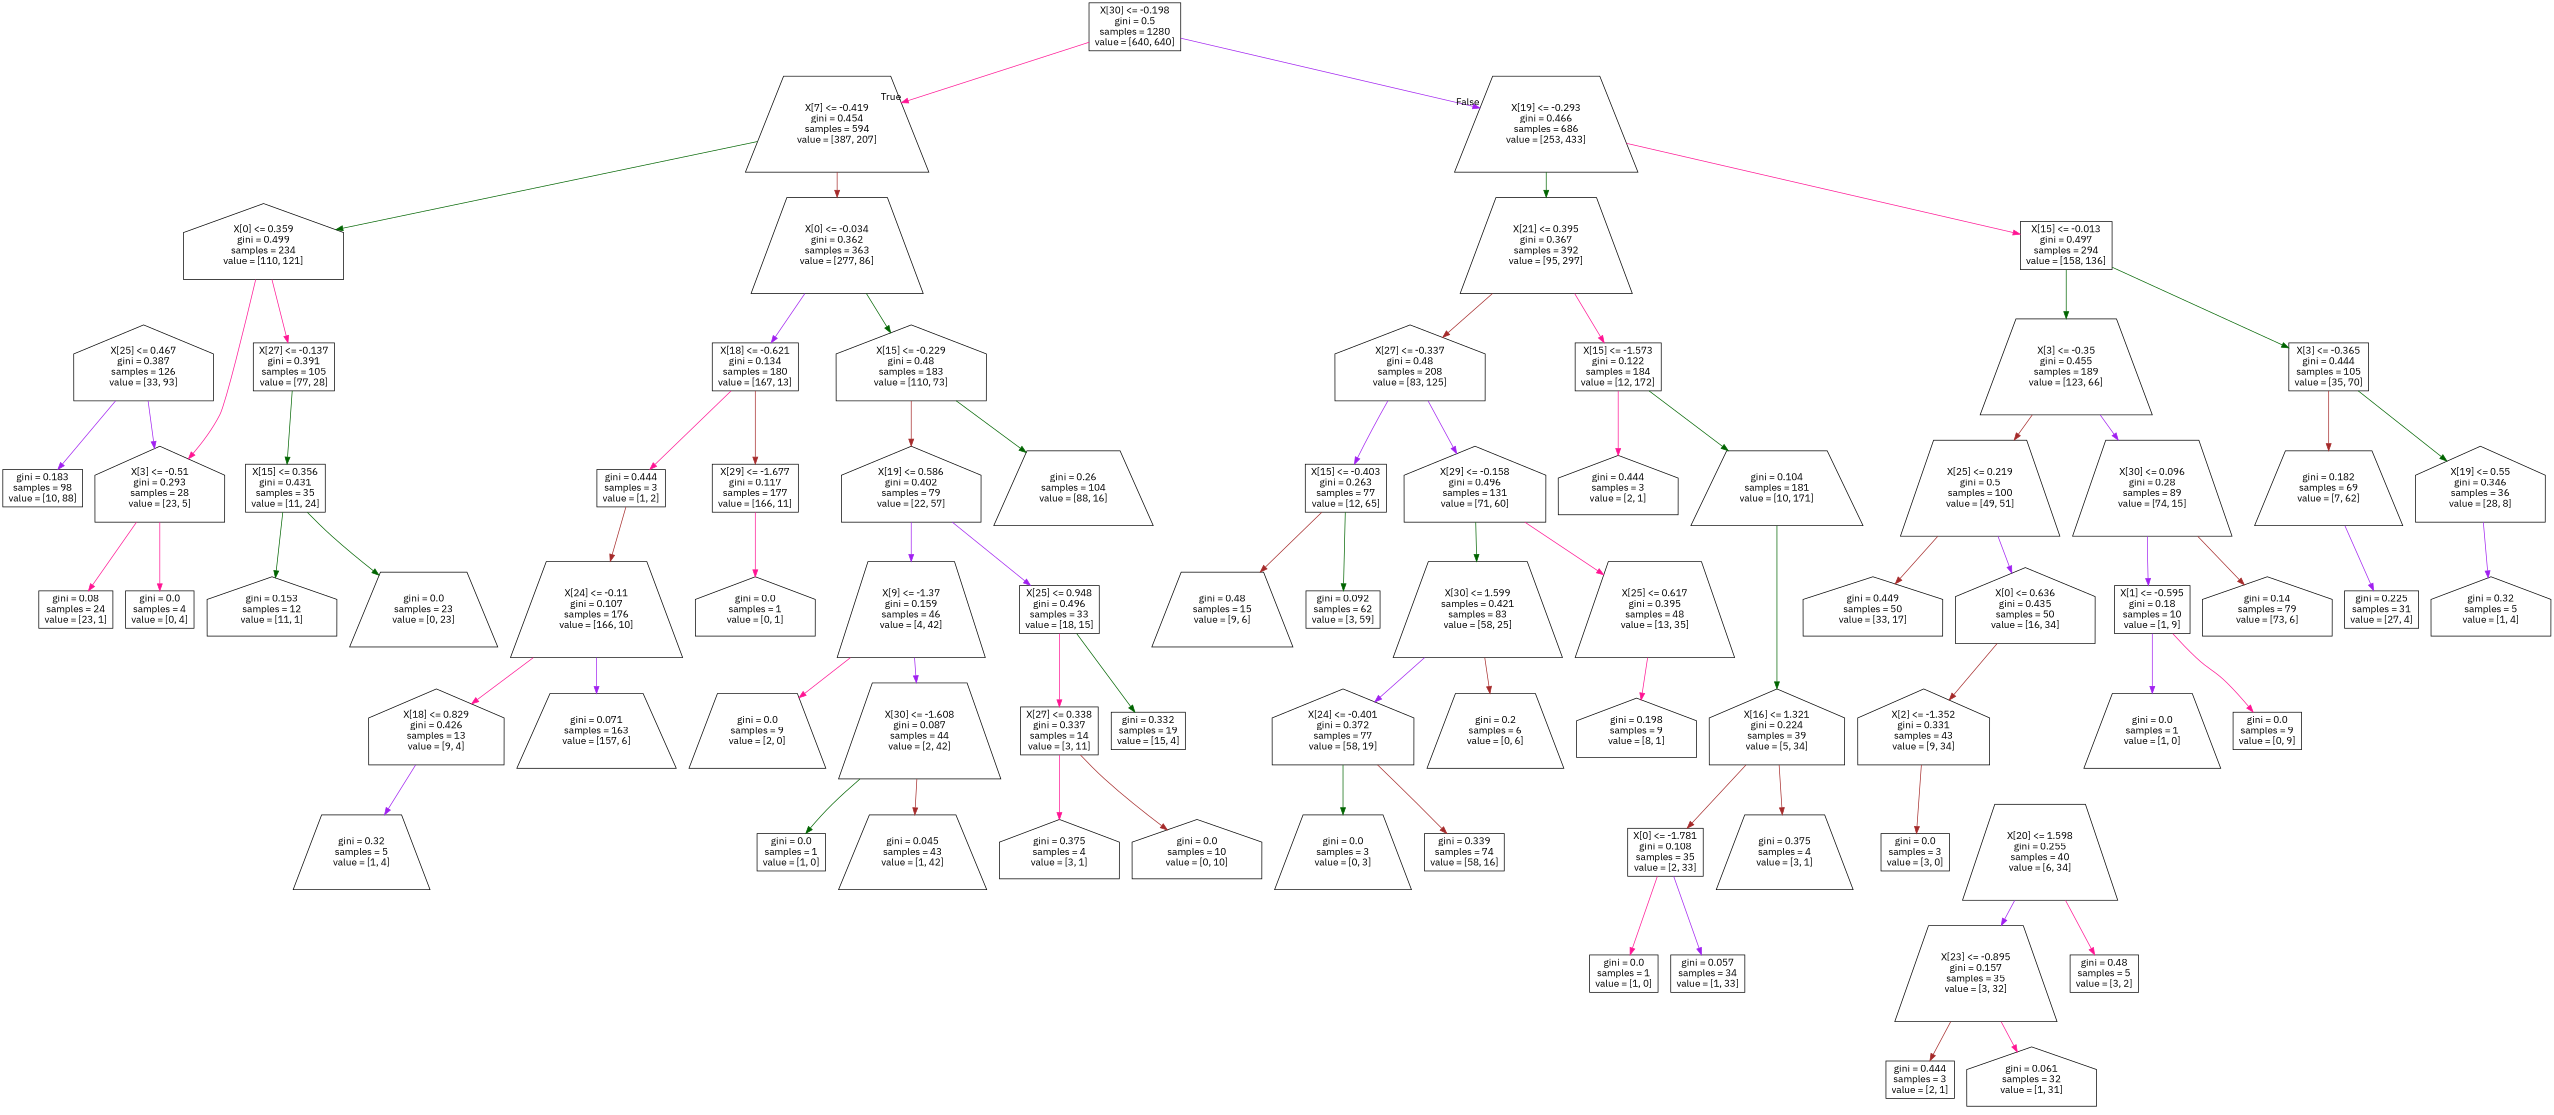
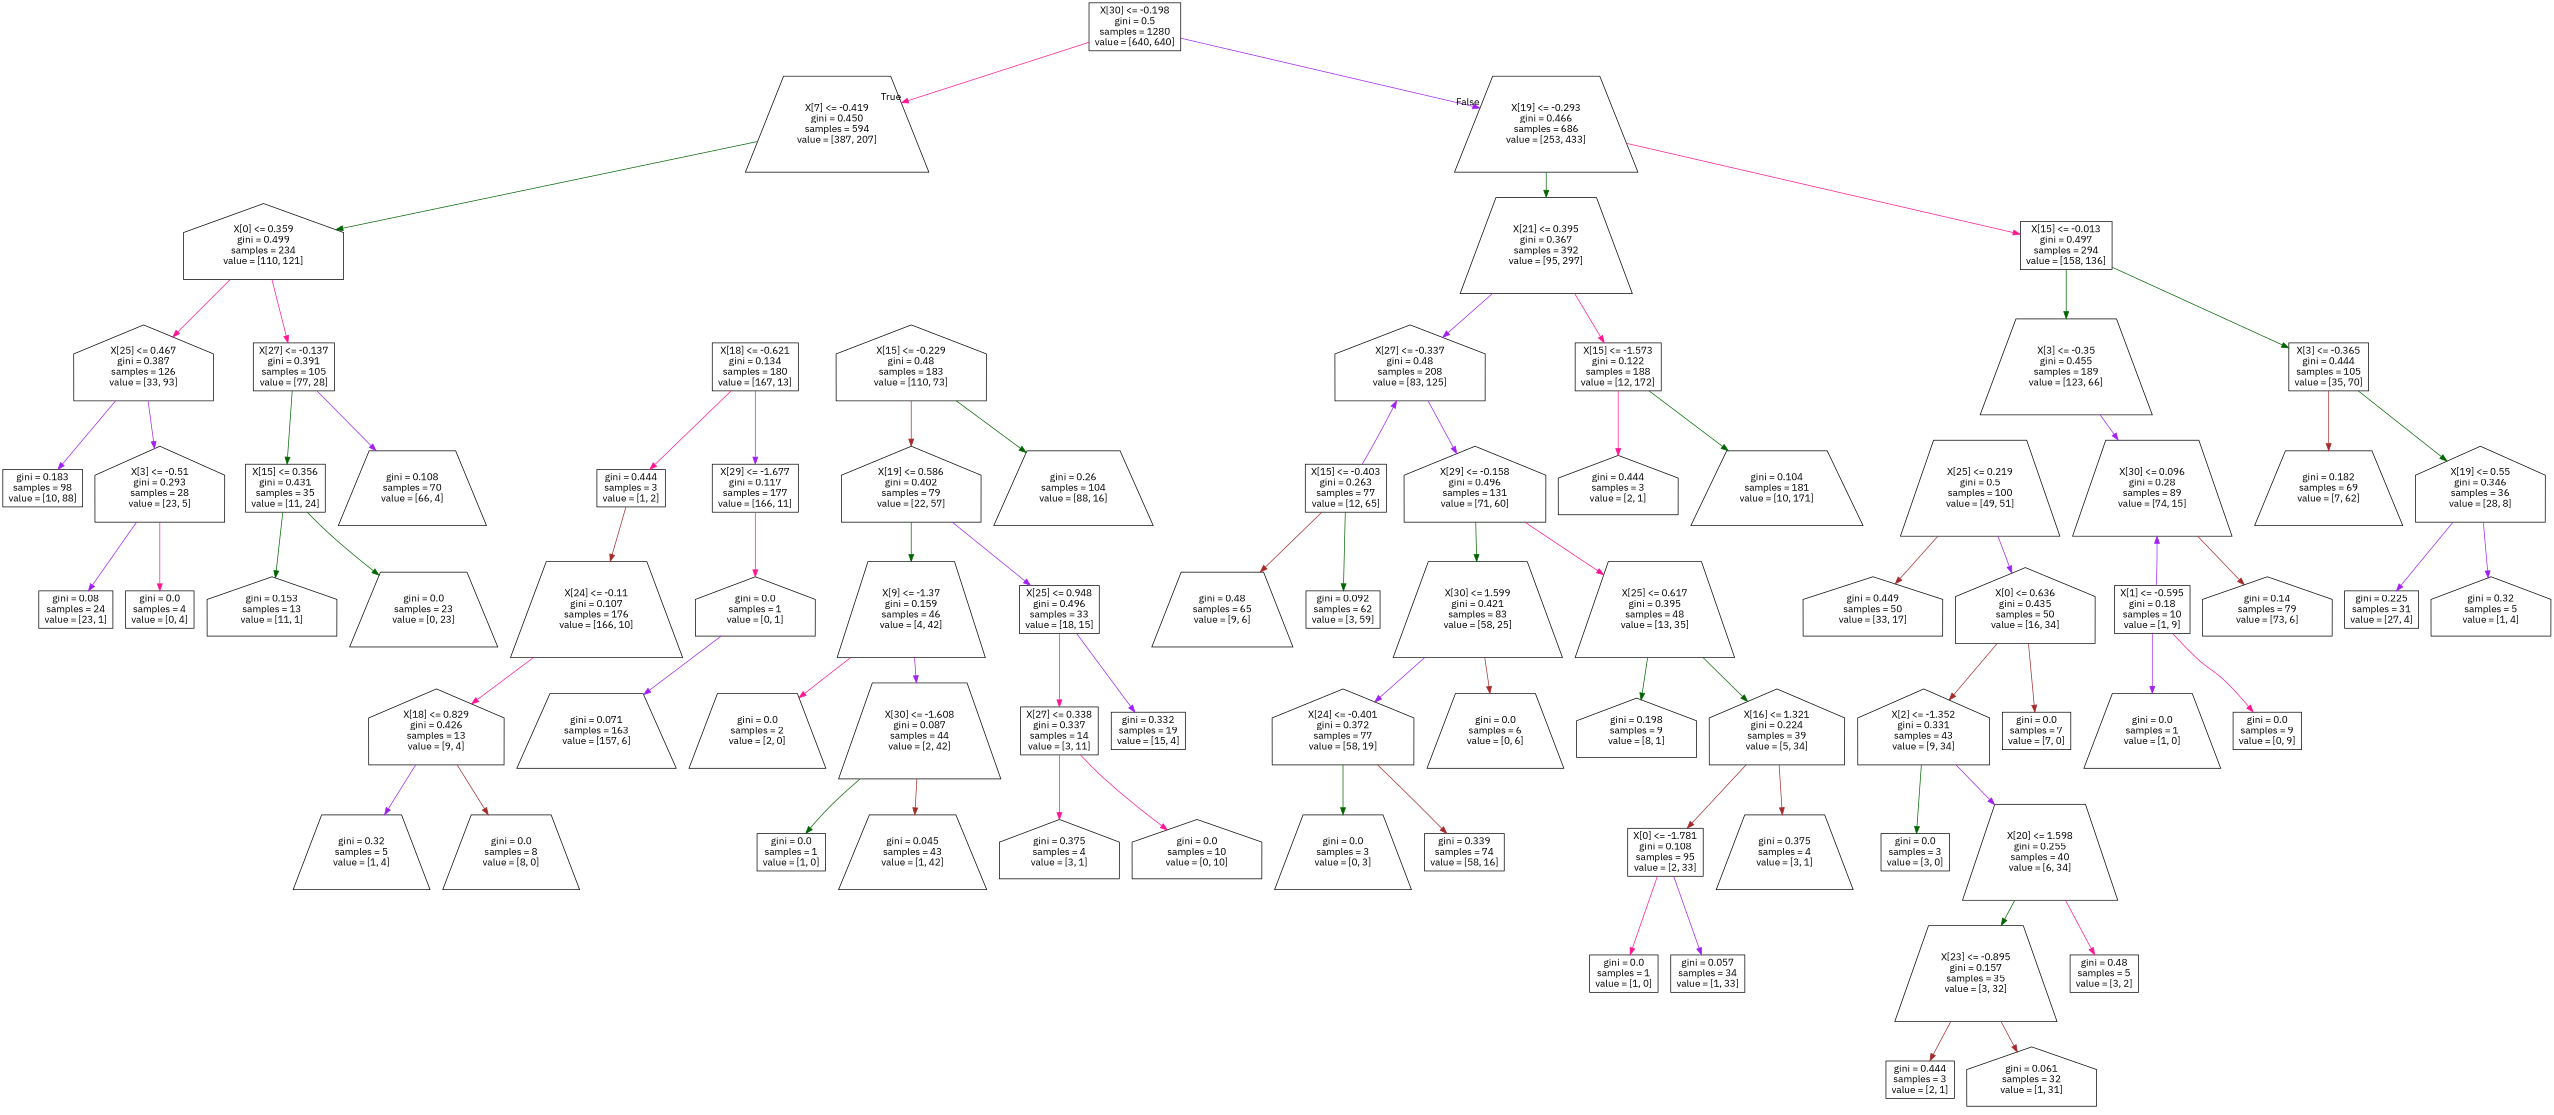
node "X[7] <= -0.419 gini = 0.454 samples = 594 value = [387, 207]": label "X[7] <= -0.419 gini = 0.454 samples = 594 value = [387, 207]" -> "X[7] <= -0.419 gini = 0.450 samples = 594 value = [387, 207]"
node "X[0] <= -0.034 gini = 0.362 samples = 363 value = [277, 86]": removed
edge "X[21] <= 0.395 gini = 0.367 samples = 392 value = [95, 297]" -> "X[27] <= -0.337 gini = 0.48 samples = 208 value = [83, 125]": color brown -> purple
node "X[15] <= -1.573 gini = 0.122 samples = 184 value = [12, 172]": label "X[15] <= -1.573 gini = 0.122 samples = 184 value = [12, 172]" -> "X[15] <= -1.573 gini = 0.122 samples = 188 value = [12, 172]"
edge "X[0] <= 0.359 gini = 0.499 samples = 234 value = [110, 121]" -> "X[3] <= -0.51 gini = 0.293 samples = 28 value = [23, 5]": now "X[0] <= 0.359 gini = 0.499 samples = 234 value = [110, 121]" -> "X[25] <= 0.467 gini = 0.387 samples = 126 value = [33, 93]"
edge "X[18] <= -0.621 gini = 0.134 samples = 180 value = [167, 13]" -> "X[29] <= -1.677 gini = 0.117 samples = 177 value = [166, 11]": color brown -> purple
edge "X[3] <= -0.35 gini = 0.455 samples = 189 value = [123, 66]" -> "X[25] <= 0.219 gini = 0.5 samples = 100 value = [49, 51]": removed
edge "X[27] <= -0.337 gini = 0.48 samples = 208 value = [83, 125]" -> "X[15] <= -0.403 gini = 0.263 samples = 77 value = [12, 65]": reversed
node "gini = 0.108 samples = 70 value = [66, 4]": added
edge "X[19] <= 0.586 gini = 0.402 samples = 79 value = [22, 57]" -> "X[9] <= -1.37 gini = 0.159 samples = 46 value = [4, 42]": color purple -> darkgreen
edge "X[3] <= -0.51 gini = 0.293 samples = 28 value = [23, 5]" -> "gini = 0.08 samples = 24 value = [23, 1]": color deeppink -> purple
edge "gini = 0.182 samples = 69 value = [7, 62]" -> "gini = 0.225 samples = 31 value = [27, 4]": now "X[19] <= 0.55 gini = 0.346 samples = 36 value = [28, 8]" -> "gini = 0.225 samples = 31 value = [27, 4]"
edge "X[30] <= 0.096 gini = 0.28 samples = 89 value = [74, 15]" -> "X[1] <= -0.595 gini = 0.18 samples = 10 value = [1, 9]": reversed
edge "gini = 0.104 samples = 181 value = [10, 171]" -> "X[16] <= 1.321 gini = 0.224 samples = 39 value = [5, 34]": now "X[25] <= 0.617 gini = 0.395 samples = 48 value = [13, 35]" -> "X[16] <= 1.321 gini = 0.224 samples = 39 value = [5, 34]"
node "gini = 0.153 samples = 12 value = [11, 1]": label "gini = 0.153 samples = 12 value = [11, 1]" -> "gini = 0.153 samples = 13 value = [11, 1]"
node "gini = 0.48 samples = 15 value = [9, 6]": label "gini = 0.48 samples = 15 value = [9, 6]" -> "gini = 0.48 samples = 65 value = [9, 6]"
node "X[30] <= 1.599 samples = 0.421 samples = 83 value = [58, 25]": label "X[30] <= 1.599 samples = 0.421 samples = 83 value = [58, 25]" -> "X[30] <= 1.599 gini = 0.421 samples = 83 value = [58, 25]"
edge "X[25] <= 0.948 gini = 0.496 samples = 33 value = [18, 15]" -> "gini = 0.332 samples = 19 value = [15, 4]": color darkgreen -> purple
edge "X[24] <= -0.11 gini = 0.107 samples = 176 value = [166, 10]" -> "gini = 0.071 samples = 163 value = [157, 6]": now "gini = 0.0 samples = 1 value = [0, 1]" -> "gini = 0.071 samples = 163 value = [157, 6]"
edge "X[25] <= 0.617 gini = 0.395 samples = 48 value = [13, 35]" -> "gini = 0.198 samples = 9 value = [8, 1]": color deeppink -> darkgreen
node "gini = 0.0 samples = 9 value = [2, 0]": label "gini = 0.0 samples = 9 value = [2, 0]" -> "gini = 0.0 samples = 2 value = [2, 0]"
node "gini = 0.2 samples = 6 value = [0, 6]": label "gini = 0.2 samples = 6 value = [0, 6]" -> "gini = 0.0 samples = 6 value = [0, 6]"
node "gini = 0.0 samples = 7 value = [7, 0]": added
edge "X[2] <= -1.352 gini = 0.331 samples = 43 value = [9, 34]" -> "X[20] <= 1.598 gini = 0.255 samples = 40 value = [6, 34]": added
edge "X[27] <= 0.338 gini = 0.337 samples = 14 value = [3, 11]" -> "gini = 0.0 samples = 10 value = [0, 10]": color brown -> deeppink
edge "X[2] <= -1.352 gini = 0.331 samples = 43 value = [9, 34]" -> "gini = 0.0 samples = 3 value = [3, 0]": color brown -> darkgreen
node "gini = 0.0 samples = 8 value = [8, 0]": added
node "X[0] <= -1.781 gini = 0.108 samples = 35 value = [2, 33]": label "X[0] <= -1.781 gini = 0.108 samples = 35 value = [2, 33]" -> "X[0] <= -1.781 gini = 0.108 samples = 95 value = [2, 33]"
edge "X[20] <= 1.598 gini = 0.255 samples = 40 value = [6, 34]" -> "X[23] <= -0.895 gini = 0.157 samples = 35 value = [3, 32]": color purple -> darkgreen
edge "X[23] <= -0.895 gini = 0.157 samples = 35 value = [3, 32]" -> "gini = 0.061 samples = 32 value = [1, 31]": color deeppink -> brown
